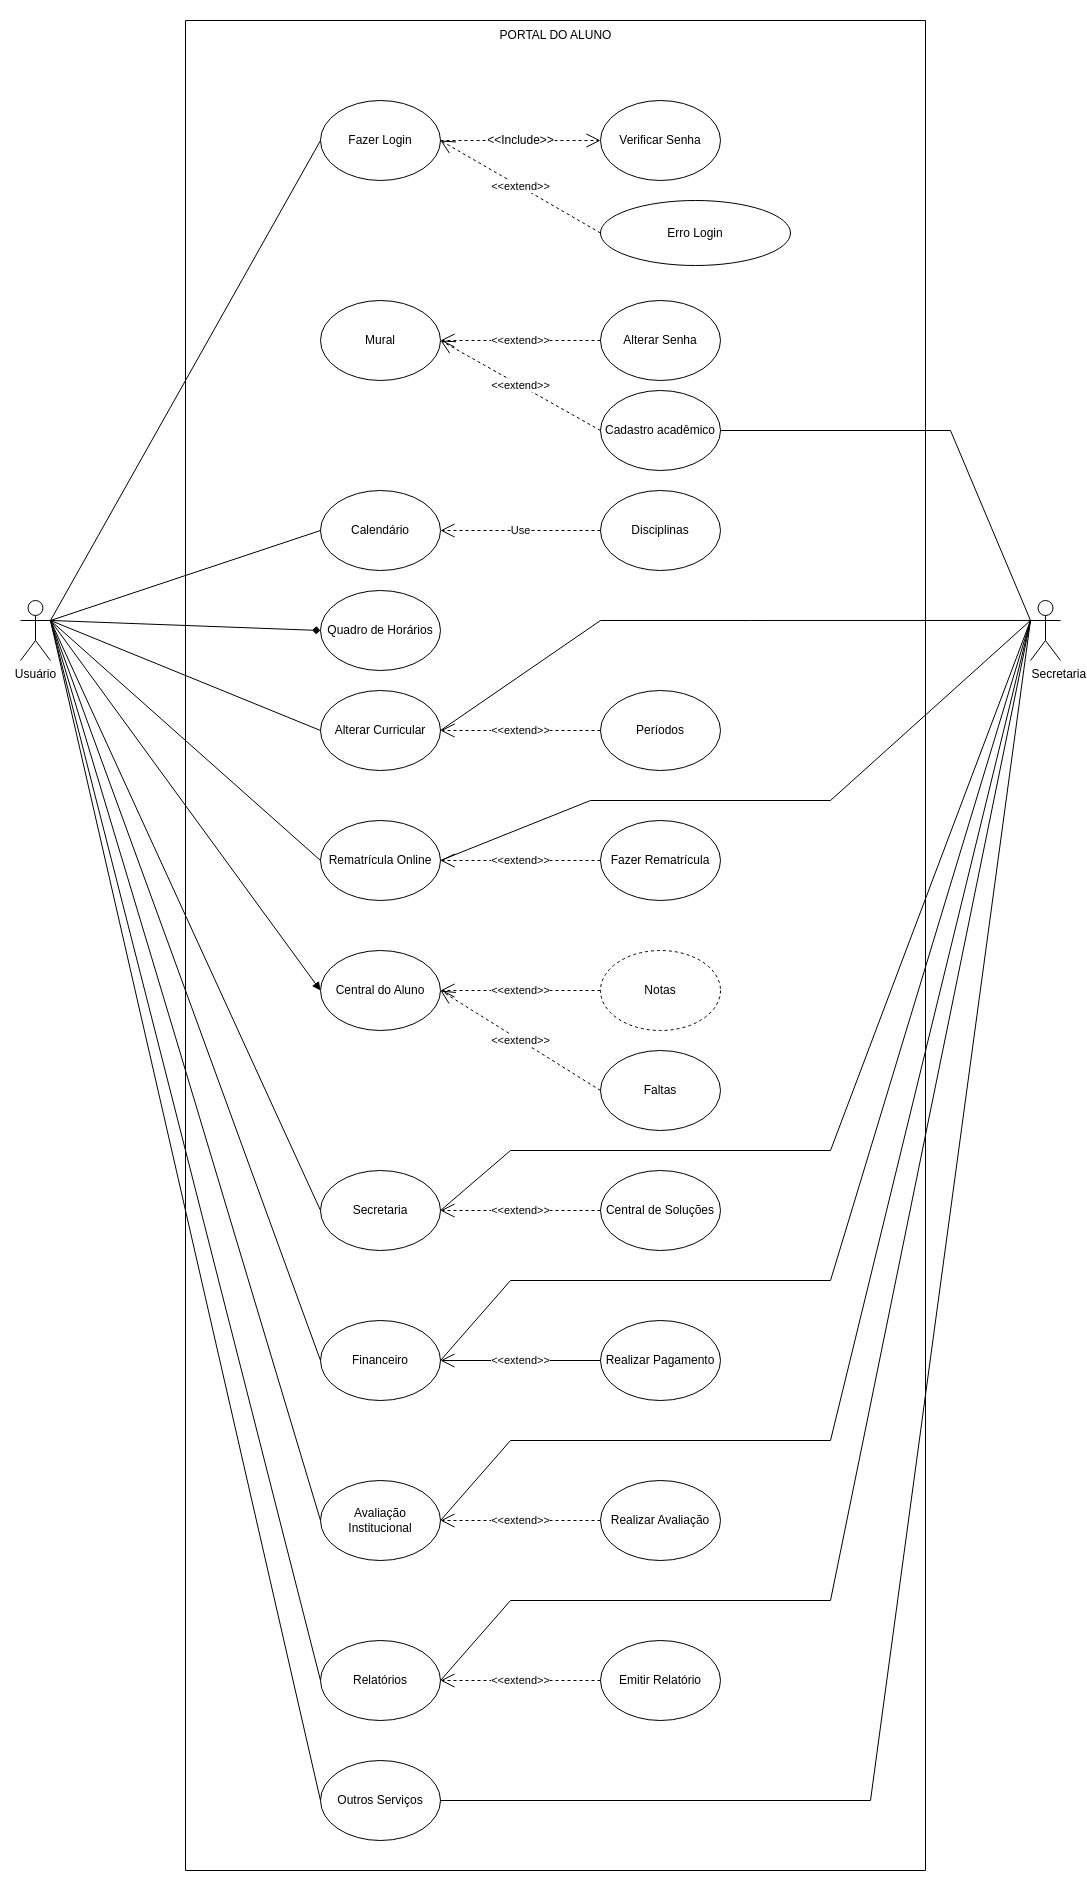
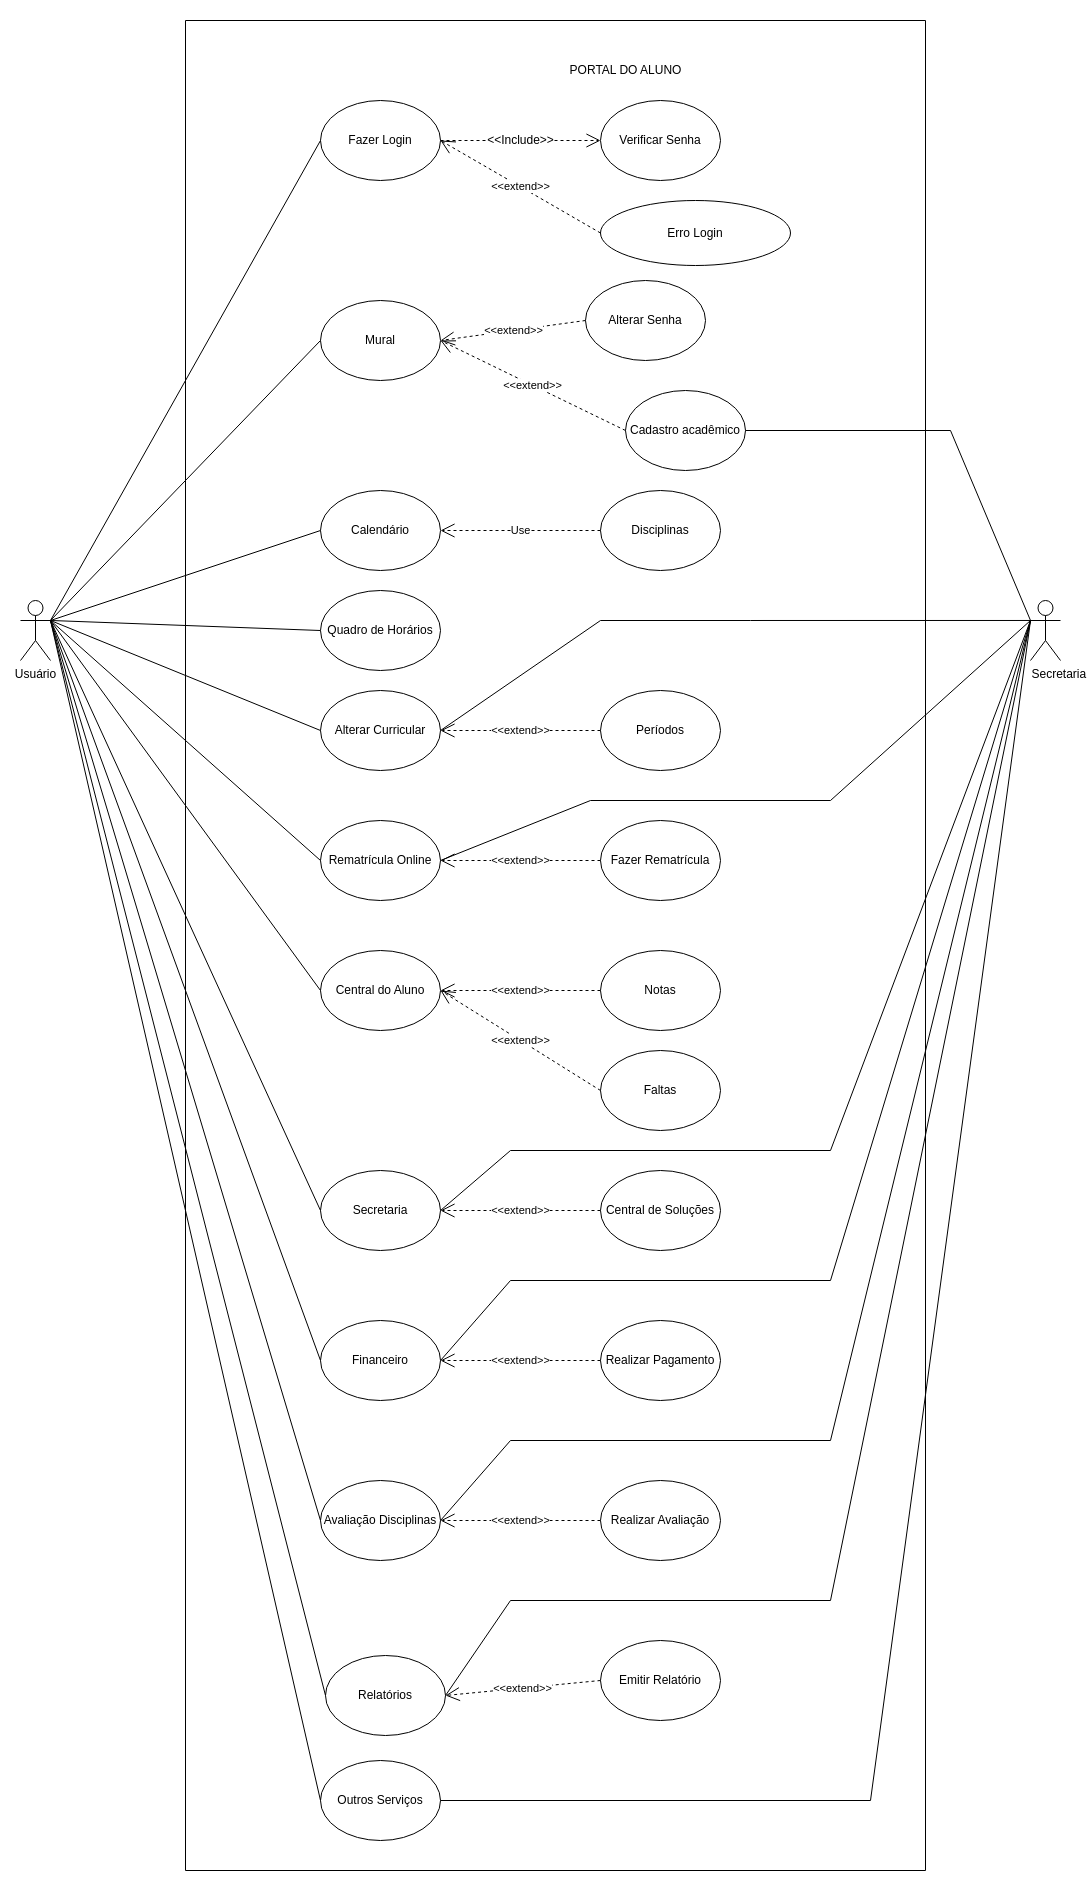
node "PORTAL DO ALUNO": moved (556, 36) -> (626, 71)
node "Alterar Senha": moved (661, 341) -> (646, 321)
node "Cadastro acadêmico": moved (661, 431) -> (686, 431)
edge "Mural" -- "Usuário": added
edge "Usuário" -> "Quadro de Horários": arrowhead diamond -> none
edge "Usuário" -> "Central do Aluno": arrowhead block -> none
node "Notas": style dashed -> solid
edge "Realizar Pagamento" -> "Financeiro": style solid -> dashed
node "Avaliação Institucional": label "Avaliação Institucional" -> "Avaliação Disciplinas"
node "Relatórios": moved (381, 1681) -> (386, 1696)
